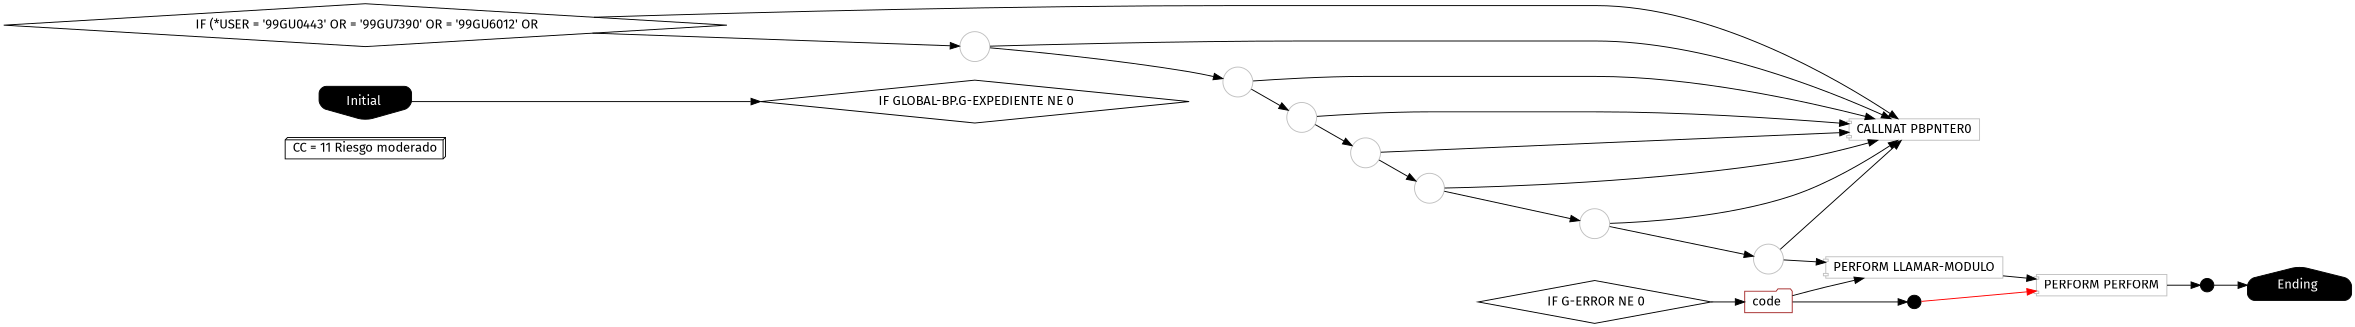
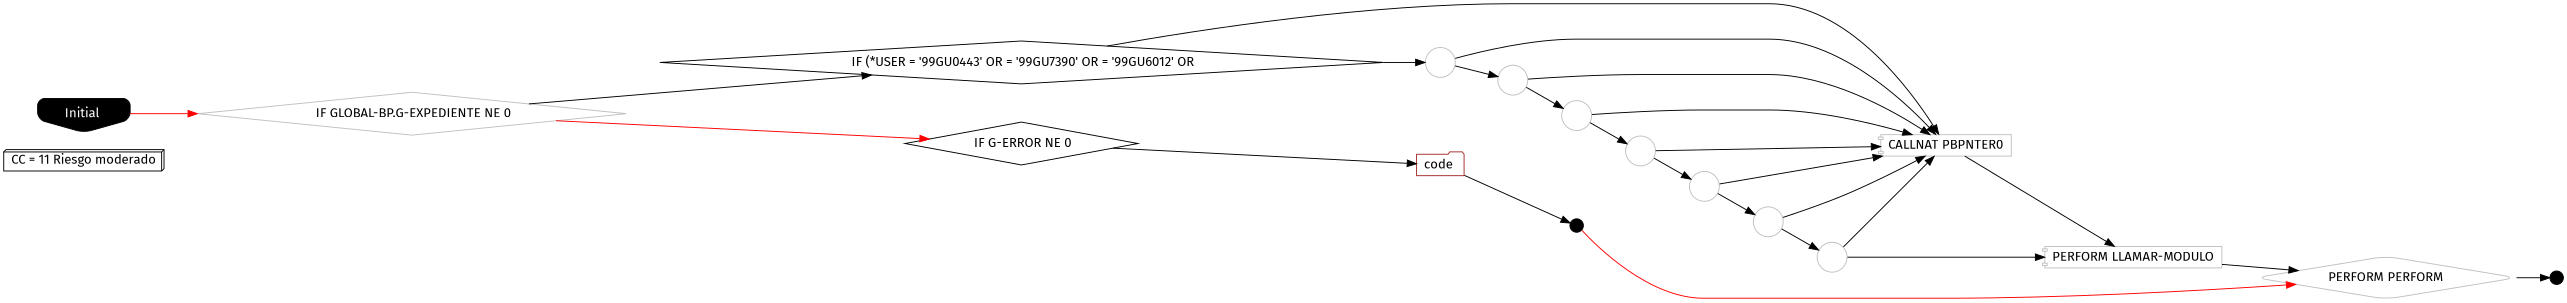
edge "IF GLOBAL-BP.G-EXPEDIENTE NE 0" -> "IF (*USER = '99GU0443' OR = '99GU7390' OR = '99GU6012' OR": added
edge "Initial" -> "IF GLOBAL-BP.G-EXPEDIENTE NE 0": color black -> red
node "IF GLOBAL-BP.G-EXPEDIENTE NE 0": color black -> grey
edge "IF GLOBAL-BP.G-EXPEDIENTE NE 0" -> "IF G-ERROR NE 0": added
node "PERFORM PERFORM": shape component -> diamond
node "Ending": removed
edge "code" -> "PERFORM LLAMAR-MODULO": now "CALLNAT PBPNTER0" -> "PERFORM LLAMAR-MODULO"
